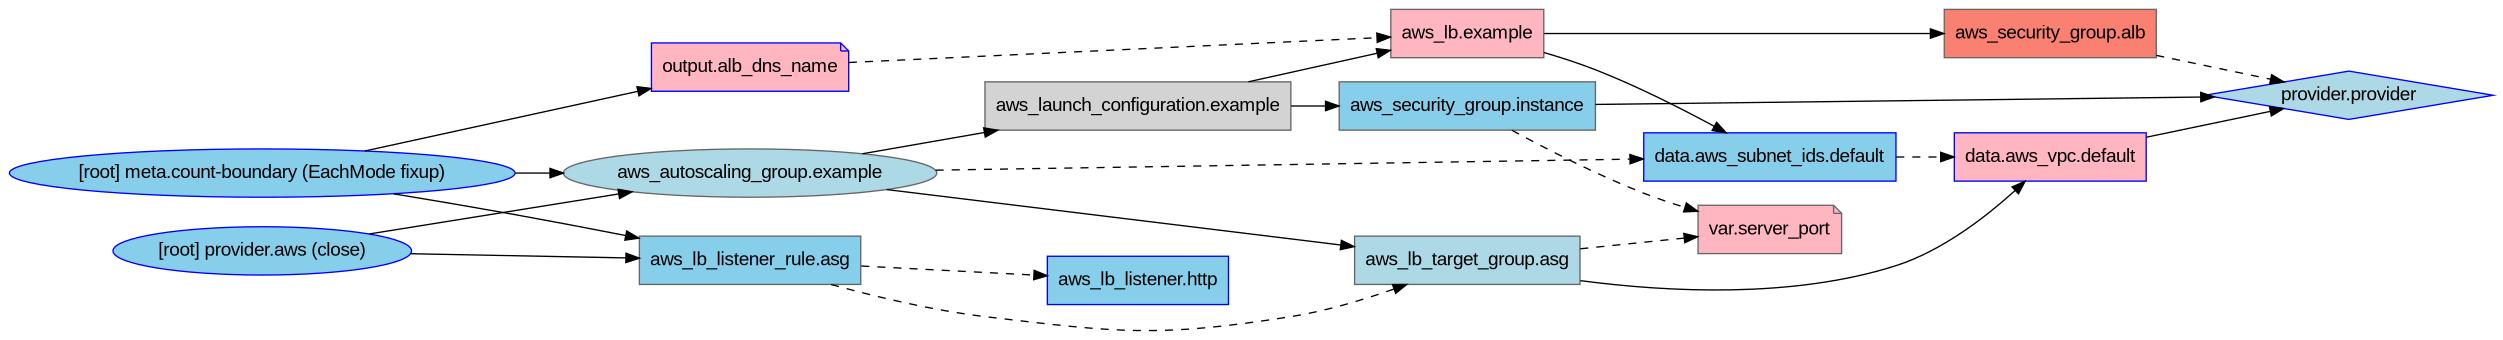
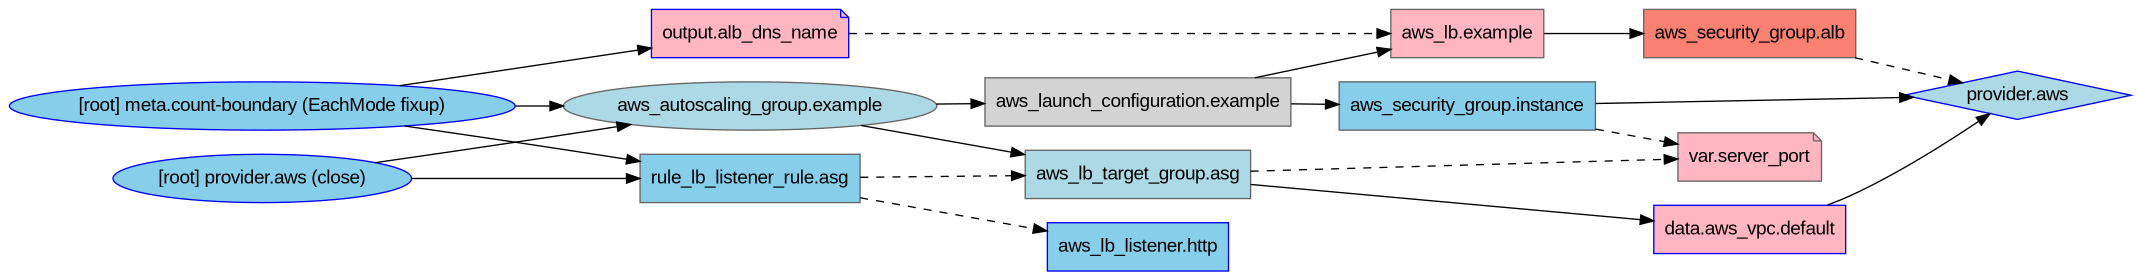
node "provider.provider": label "provider.provider" -> "provider.aws"
node "data.aws_subnet_ids.default": removed
node "aws_lb_listener_rule.asg": label "aws_lb_listener_rule.asg" -> "rule_lb_listener_rule.asg"
